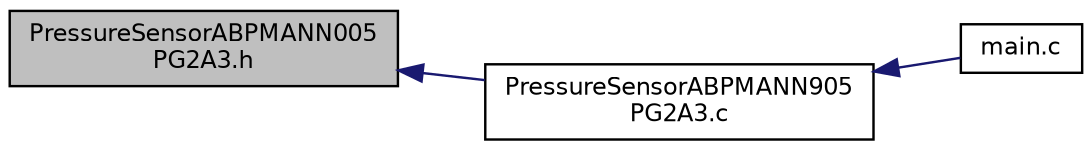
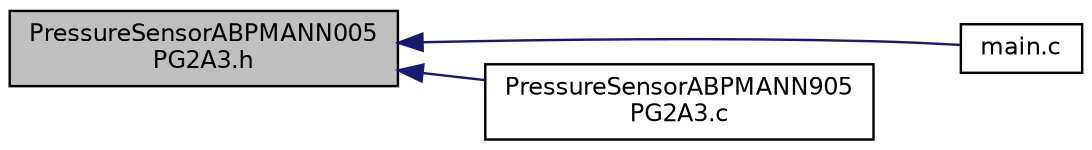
edge "main.c" -> "PressureSensorABPMANN905 PG2A3.c": now "main.c" -> "PressureSensorABPMANN005 PG2A3.h"
